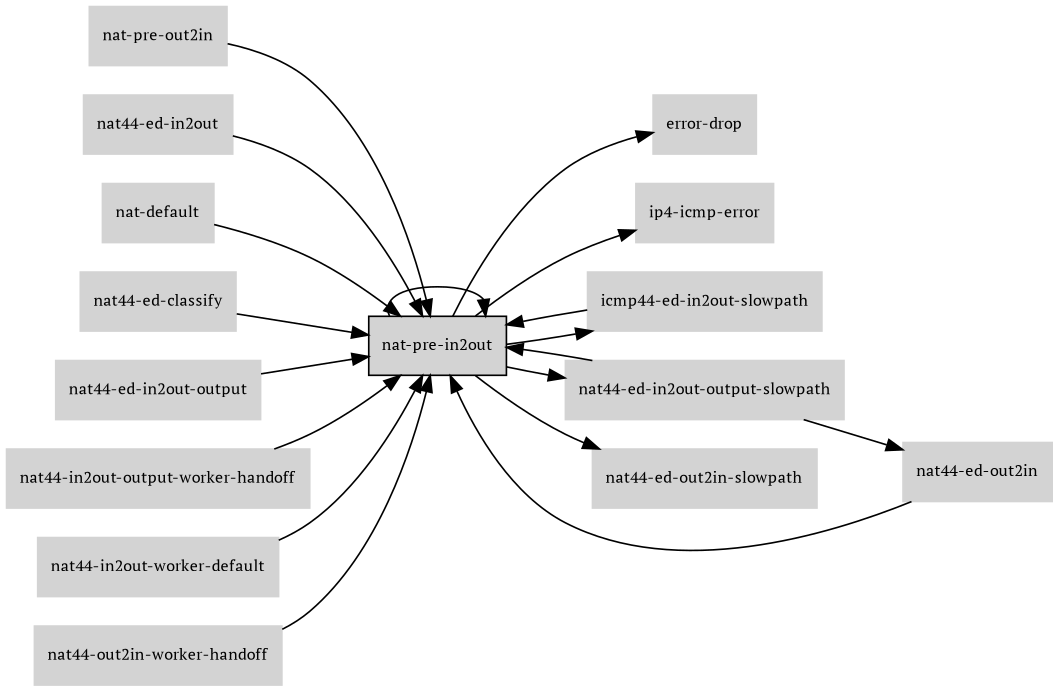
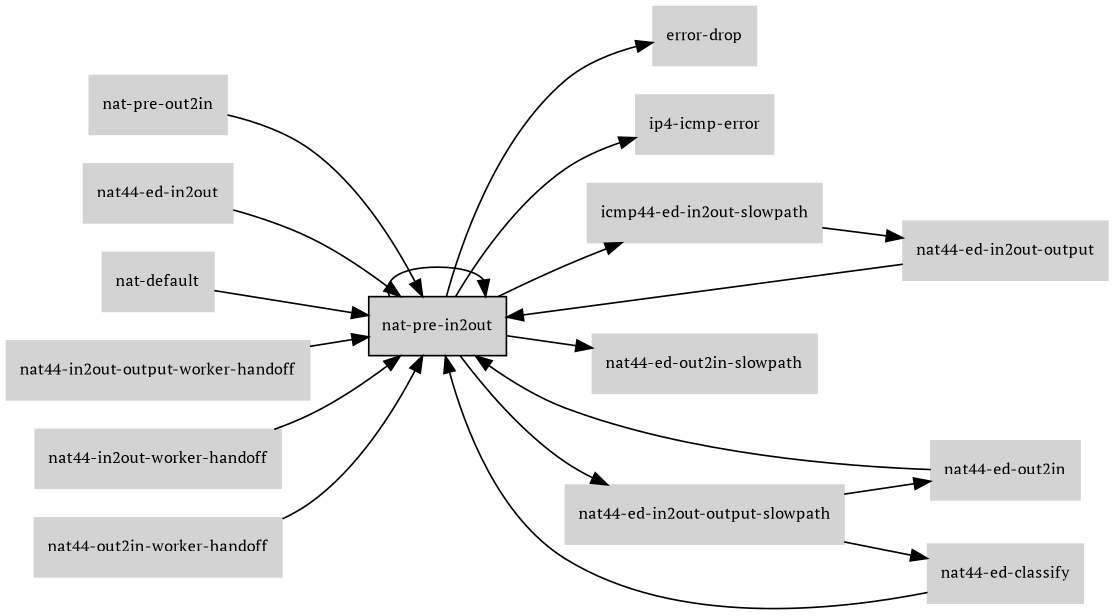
edge "icmp44-ed-in2out-slowpath" -> "nat-pre-in2out": now "icmp44-ed-in2out-slowpath" -> "nat44-ed-in2out-output"
edge "nat44-ed-in2out-output-slowpath" -> "nat-pre-in2out": now "nat44-ed-in2out-output-slowpath" -> "nat44-ed-classify"
node "nat44-in2out-worker-default": label "nat44-in2out-worker-default" -> "nat44-in2out-worker-handoff"
